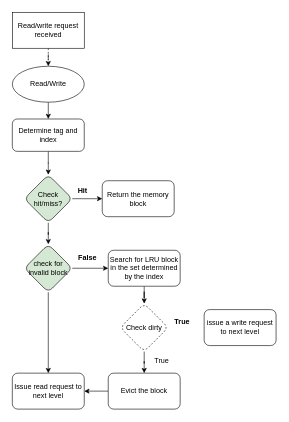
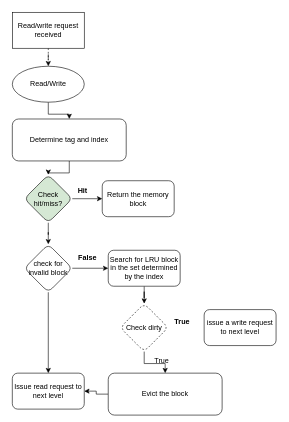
node "Determine tag and index": size 72x32 -> 114x42
node "check for invalid block": fillcolor #d5e8d4 -> #ffffff
node "Evict the block": size 72x36 -> 114x42
